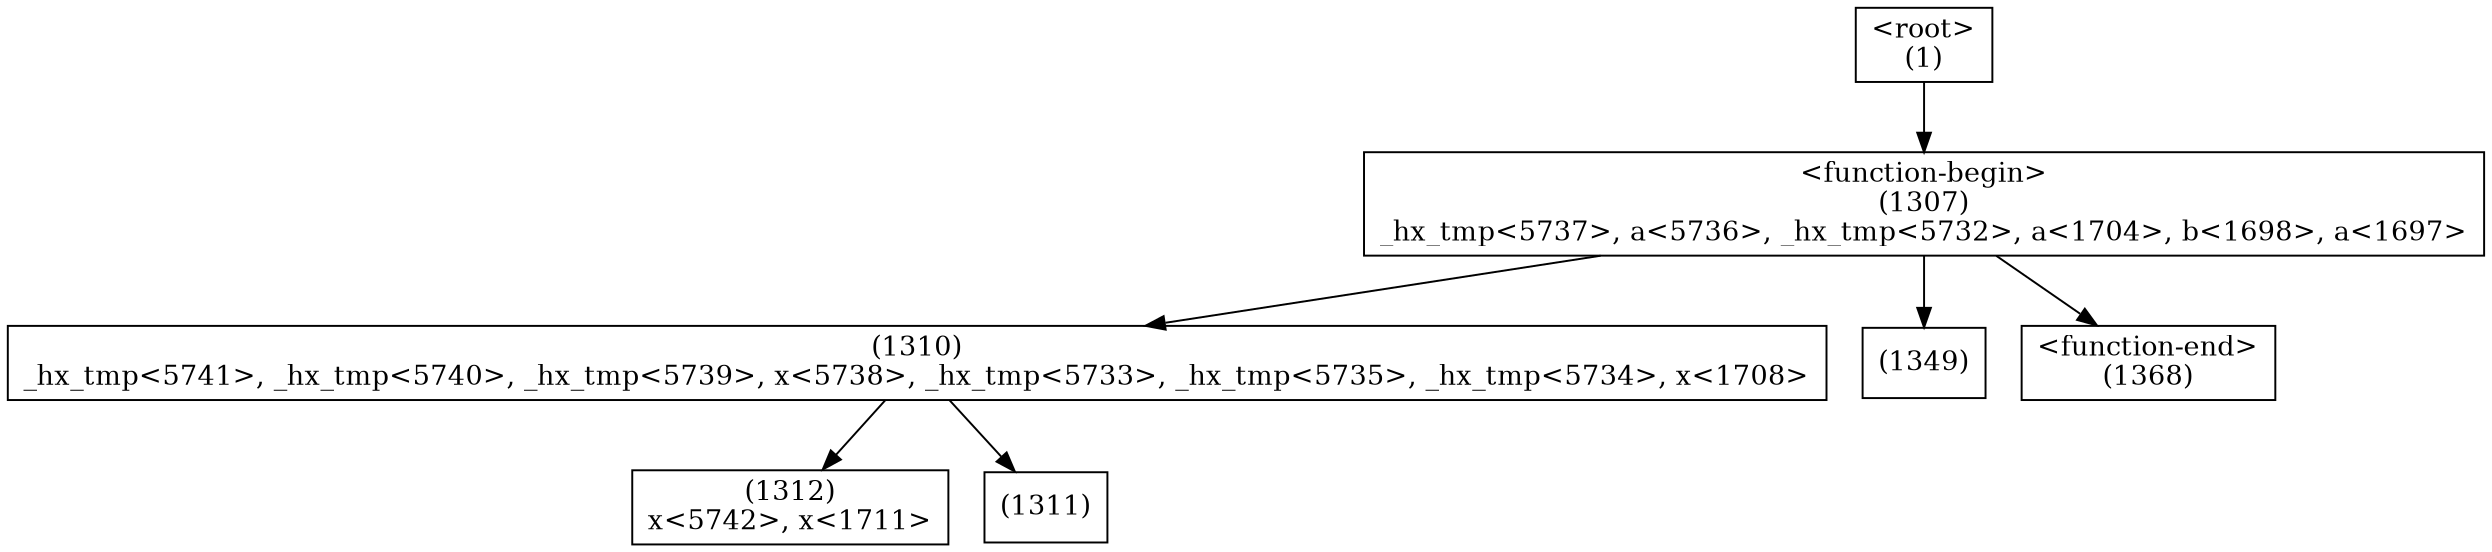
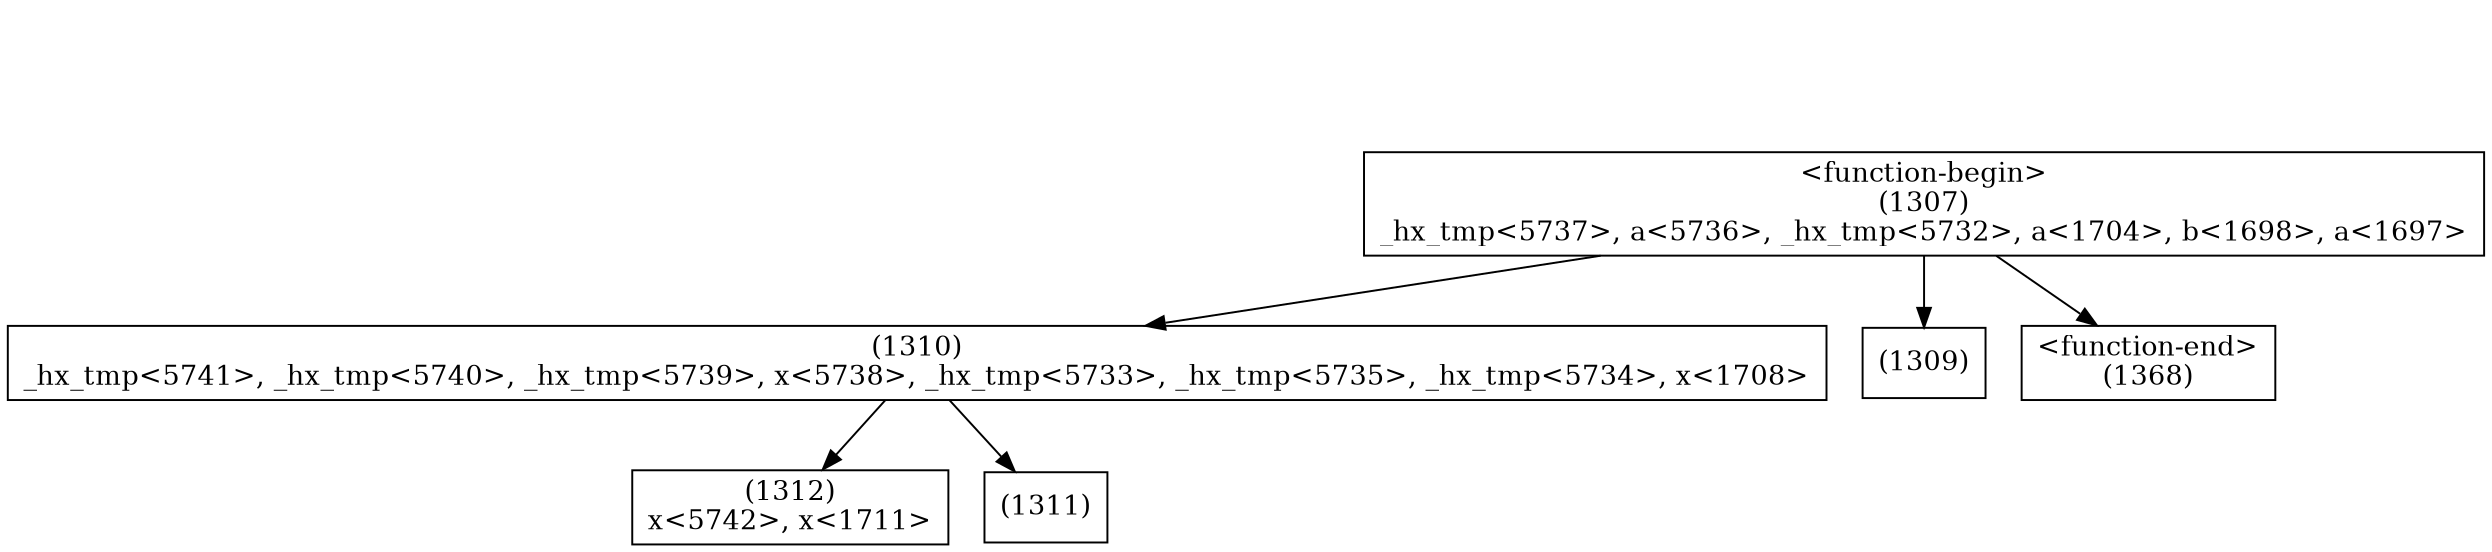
node "<root> (1)": removed
node "(1349)": label "(1349)" -> "(1309)"
